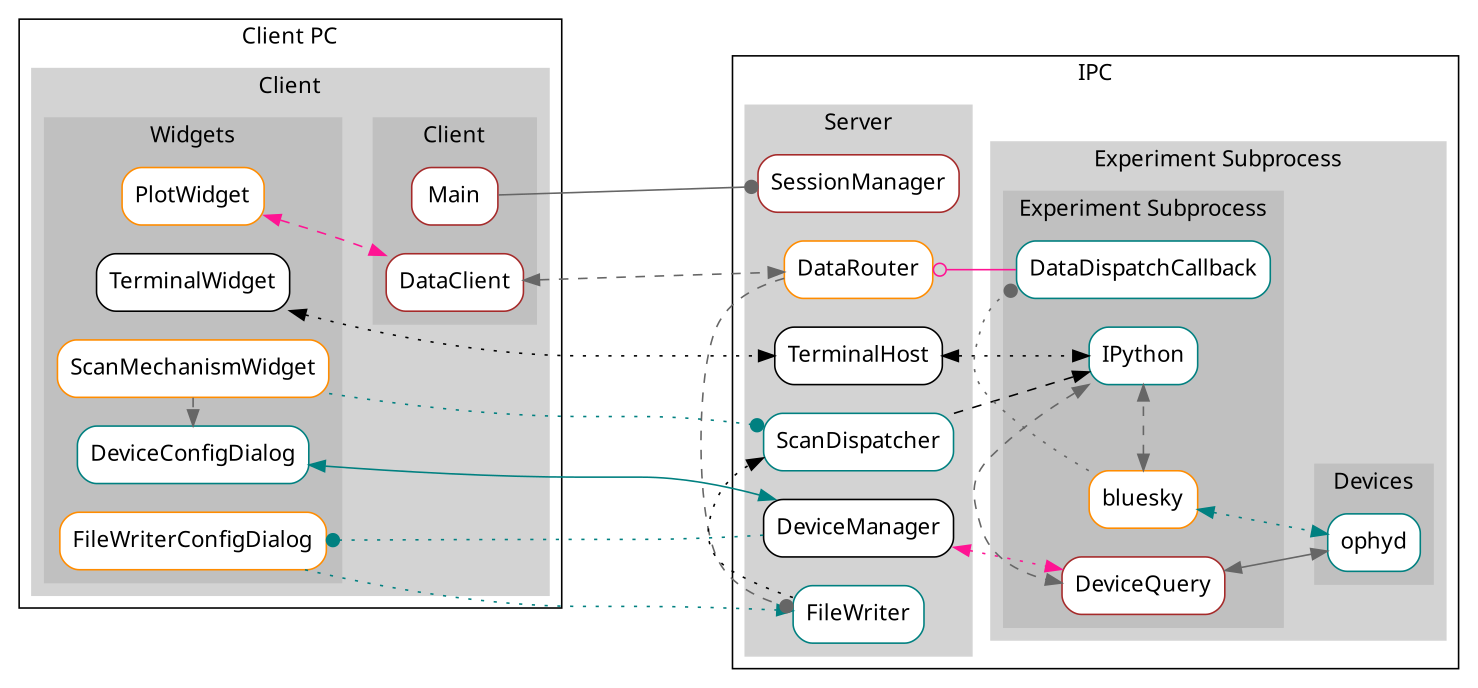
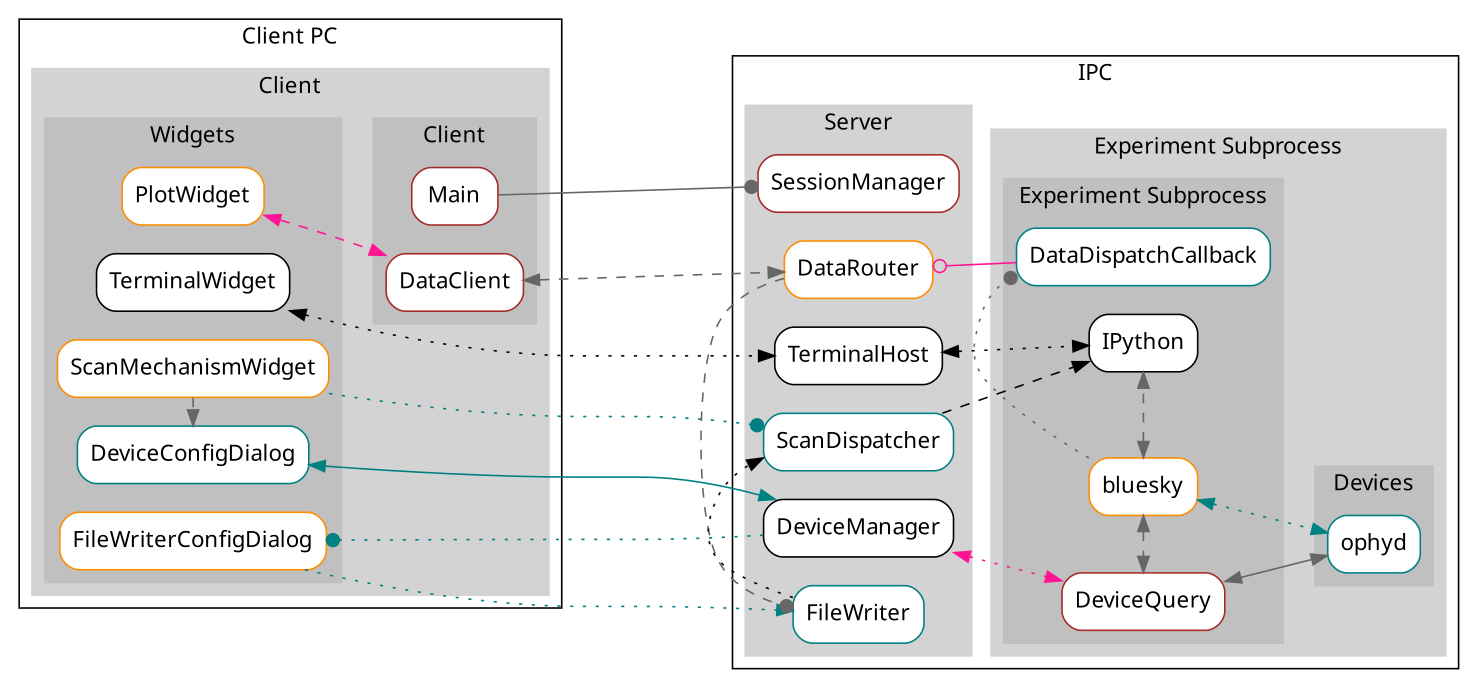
node "IPython": color teal -> black
edge "IPython" -- "DeviceQuery": now "bluesky" -- "DeviceQuery"
